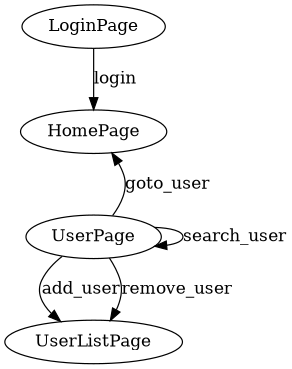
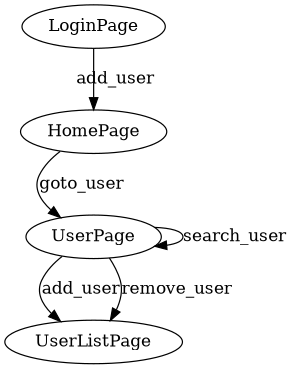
edge "LoginPage" -> "HomePage": label "login" -> "add_user"
edge "UserPage" -> "HomePage": reversed
